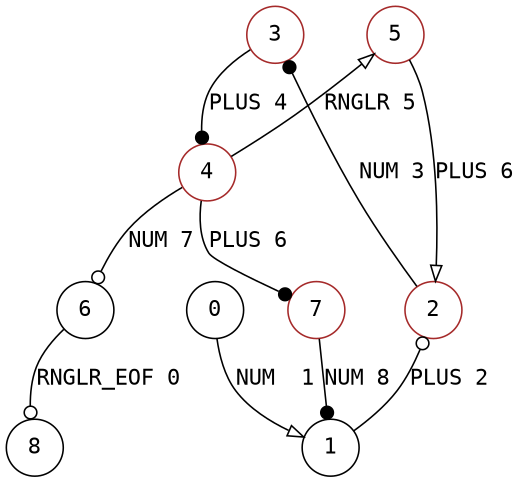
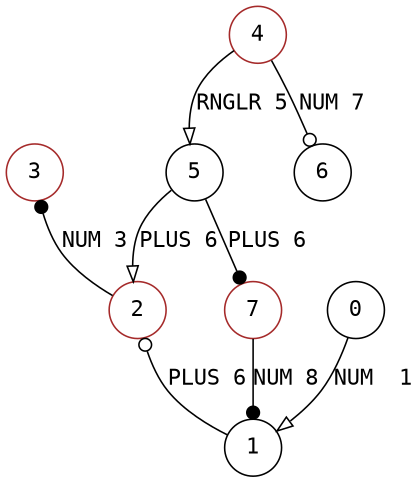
node "5": color brown -> black
edge "3" -> "4": removed, label "PLUS 4"
edge "4" -> "7": now "5" -> "7"
edge "1" -> "2": label "PLUS 2" -> "PLUS 6"
node "8": removed
